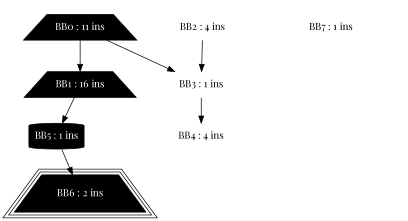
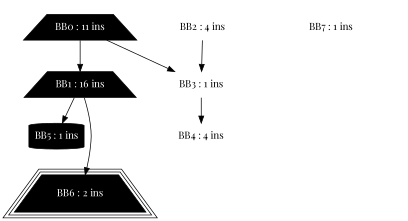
edge "BB5 : 1 ins" -> "BB6 : 2 ins": now "BB1 : 16 ins" -> "BB6 : 2 ins"
